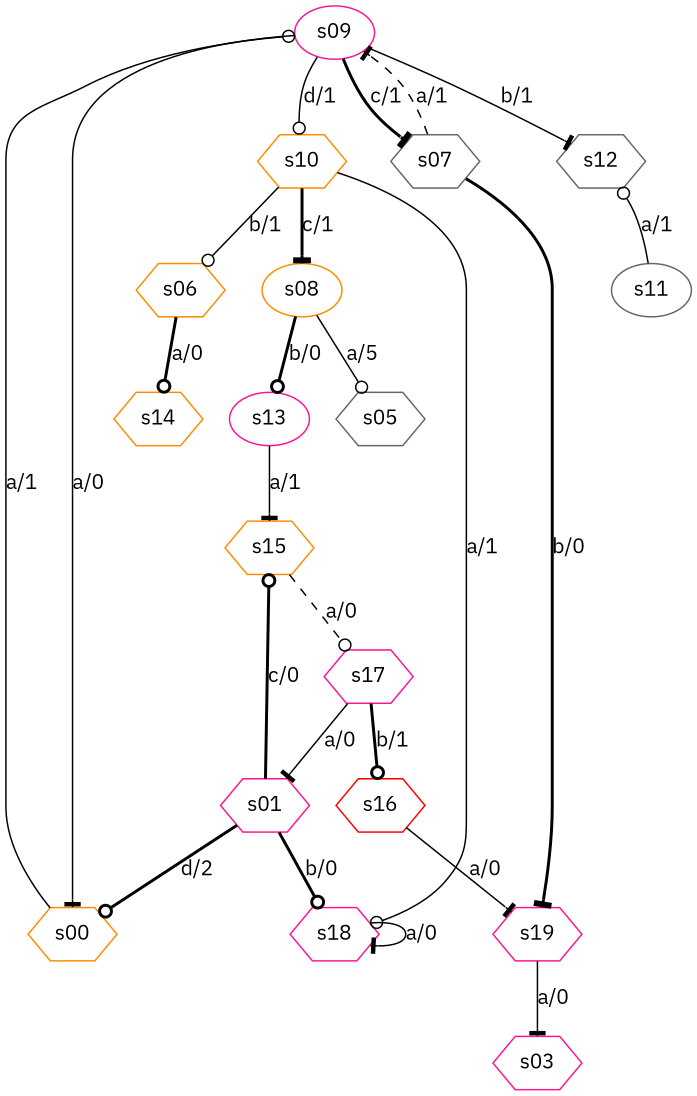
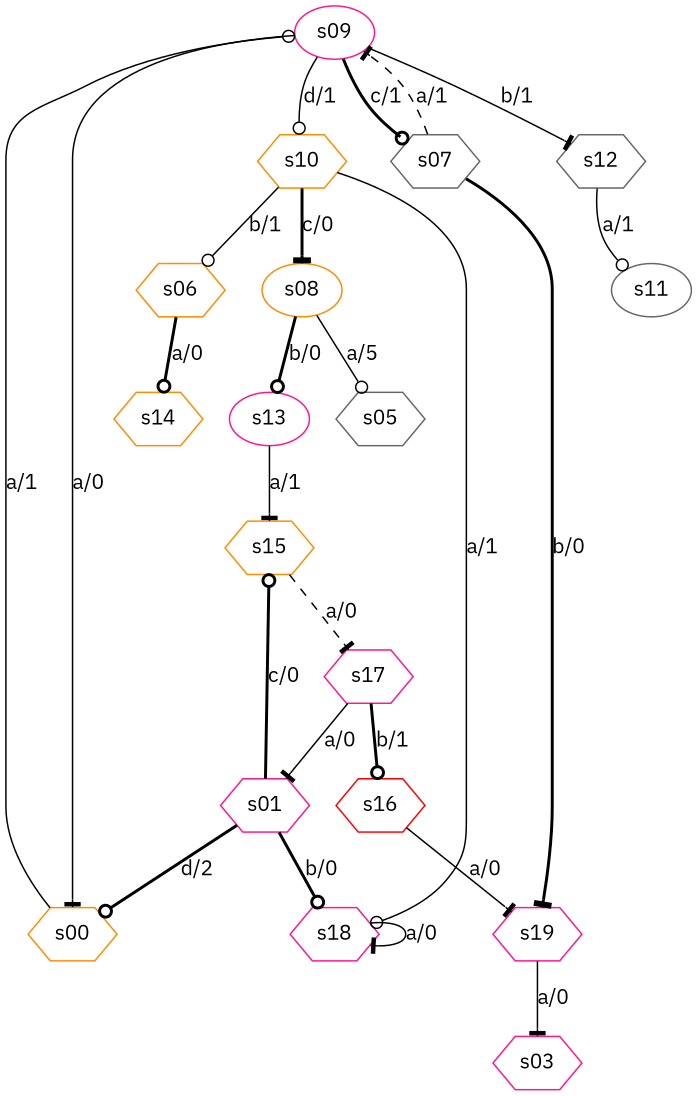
edge "s09" -> "s07": arrowhead tee -> odot
edge "s10" -> "s08": label "c/1" -> "c/0"
edge "s11" -> "s12": reversed
edge "s15" -> "s17": arrowhead odot -> tee
